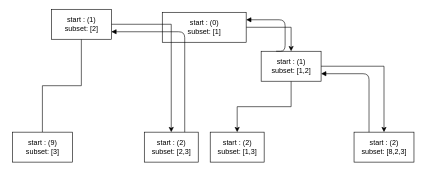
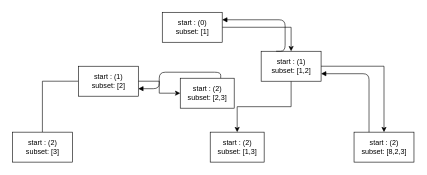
node "start : (1) subset: [2]": moved (81, 24) -> (108, 81)
node "start : (0) subset: [1]": size 84x30 -> 60x30
node "start : (9) subset: [3]": label "start : (9) subset: [3]" -> "start : (2) subset: [3]"
node "start : (2) subset: [2,3]": moved (171, 147) -> (207, 93)
